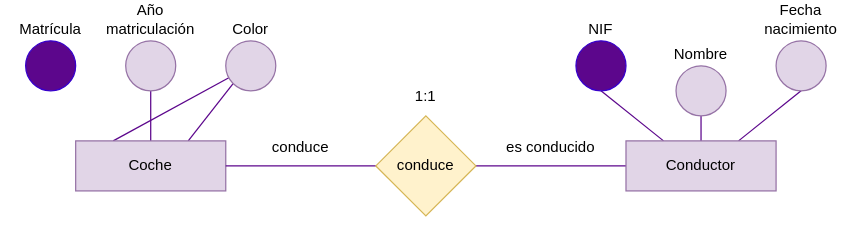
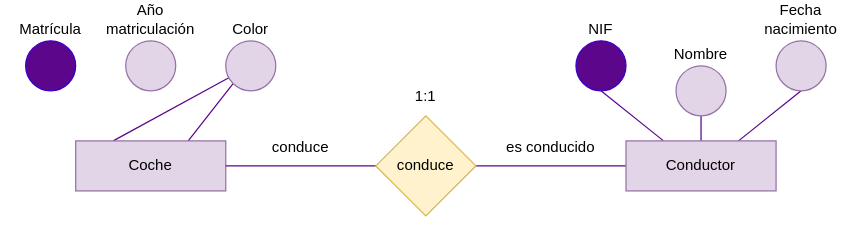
edge "Año matriculación" -- "Coche": removed
